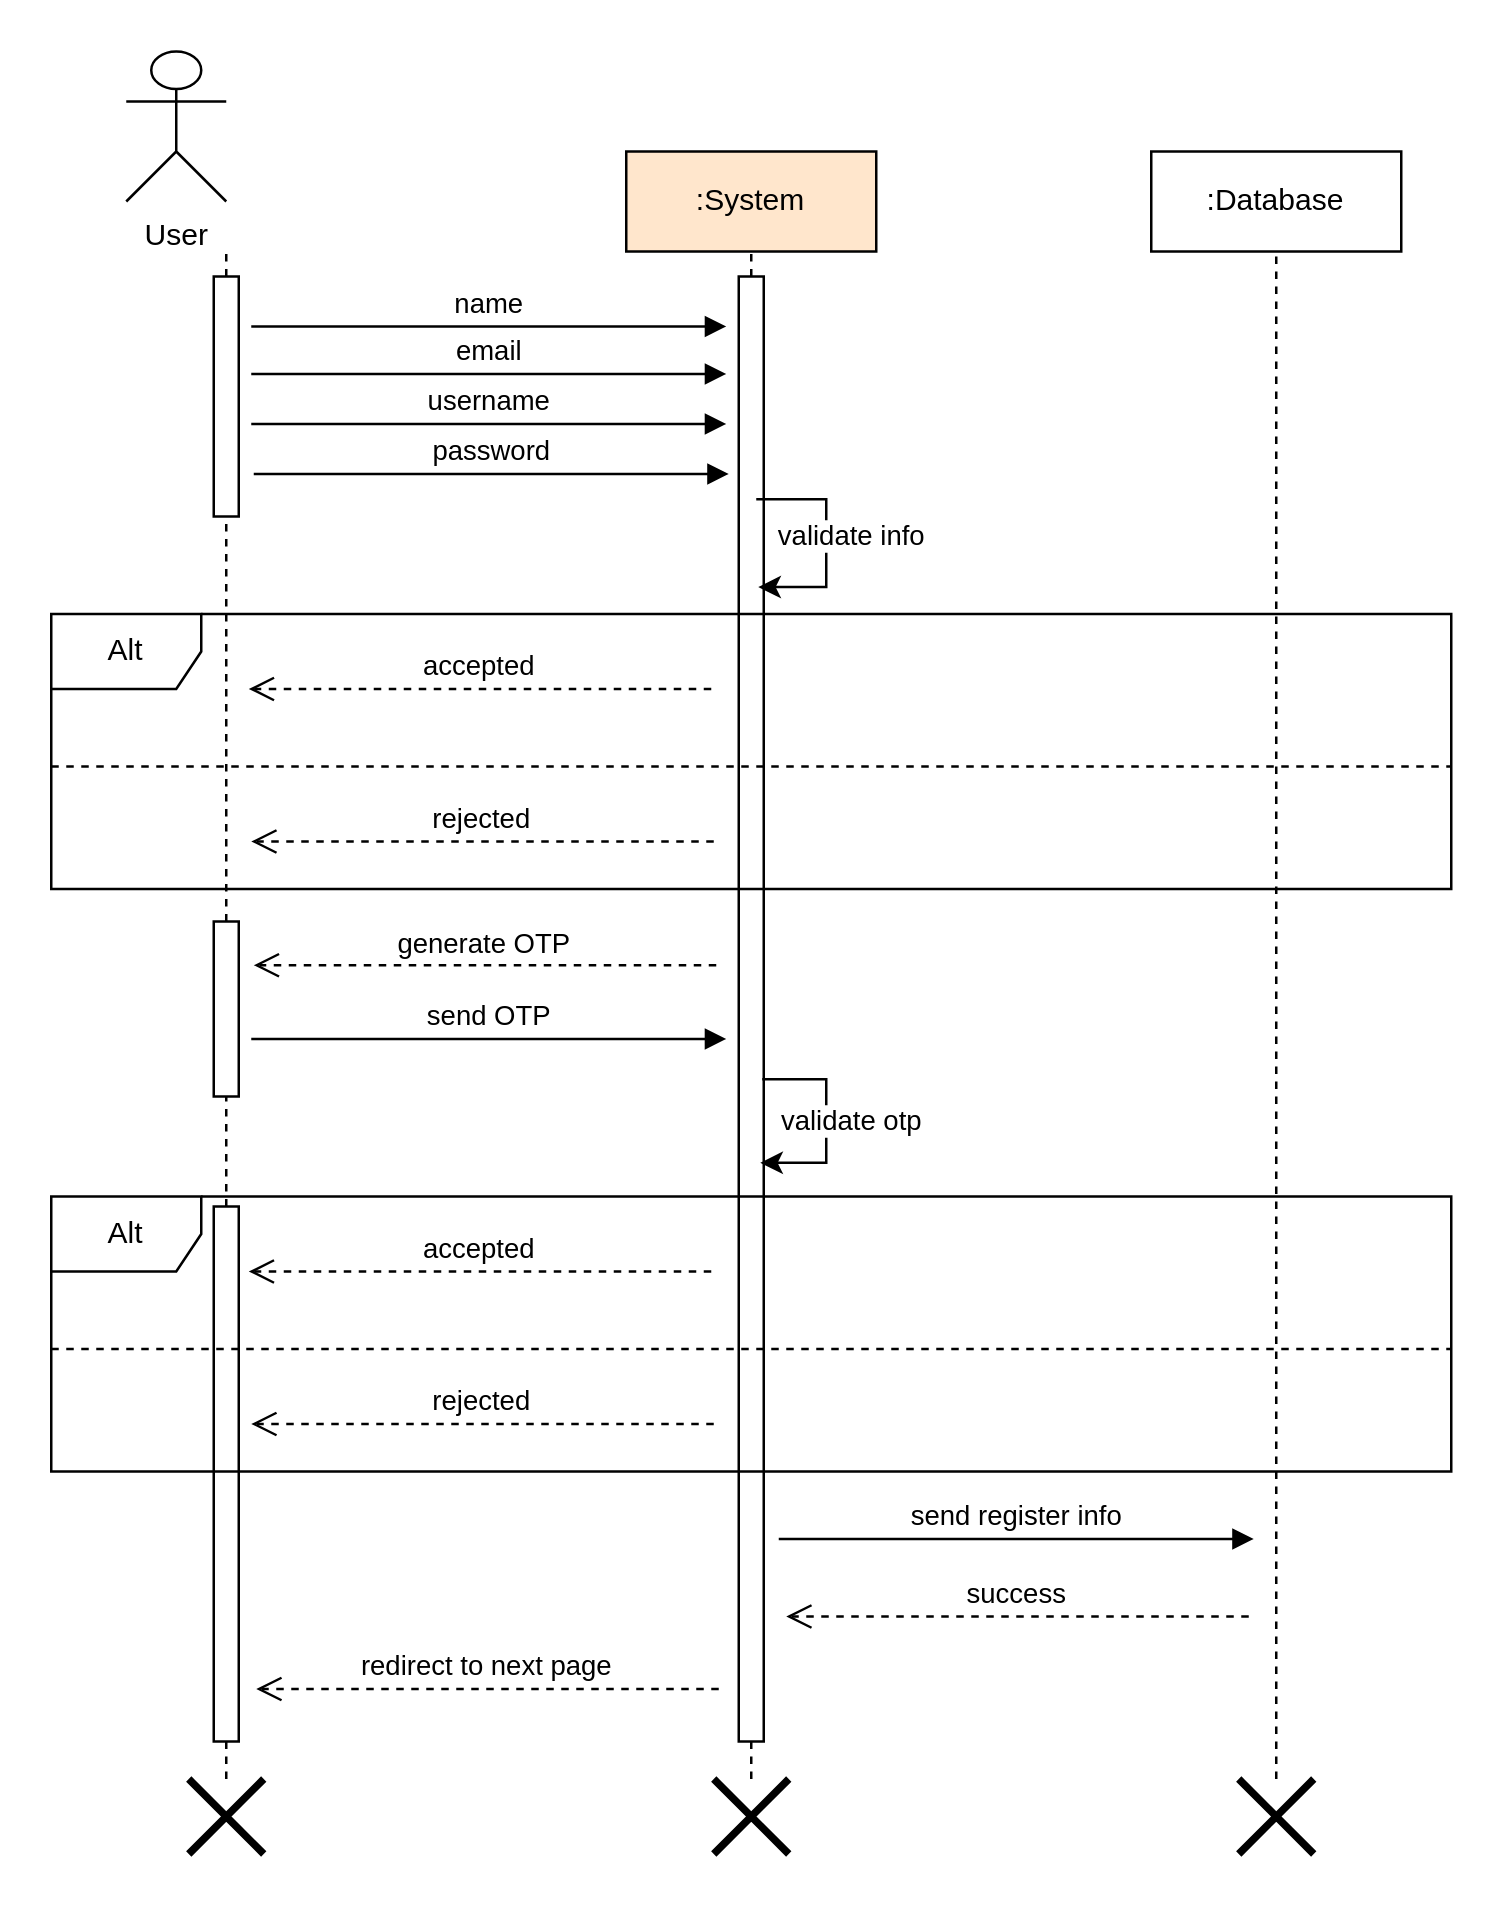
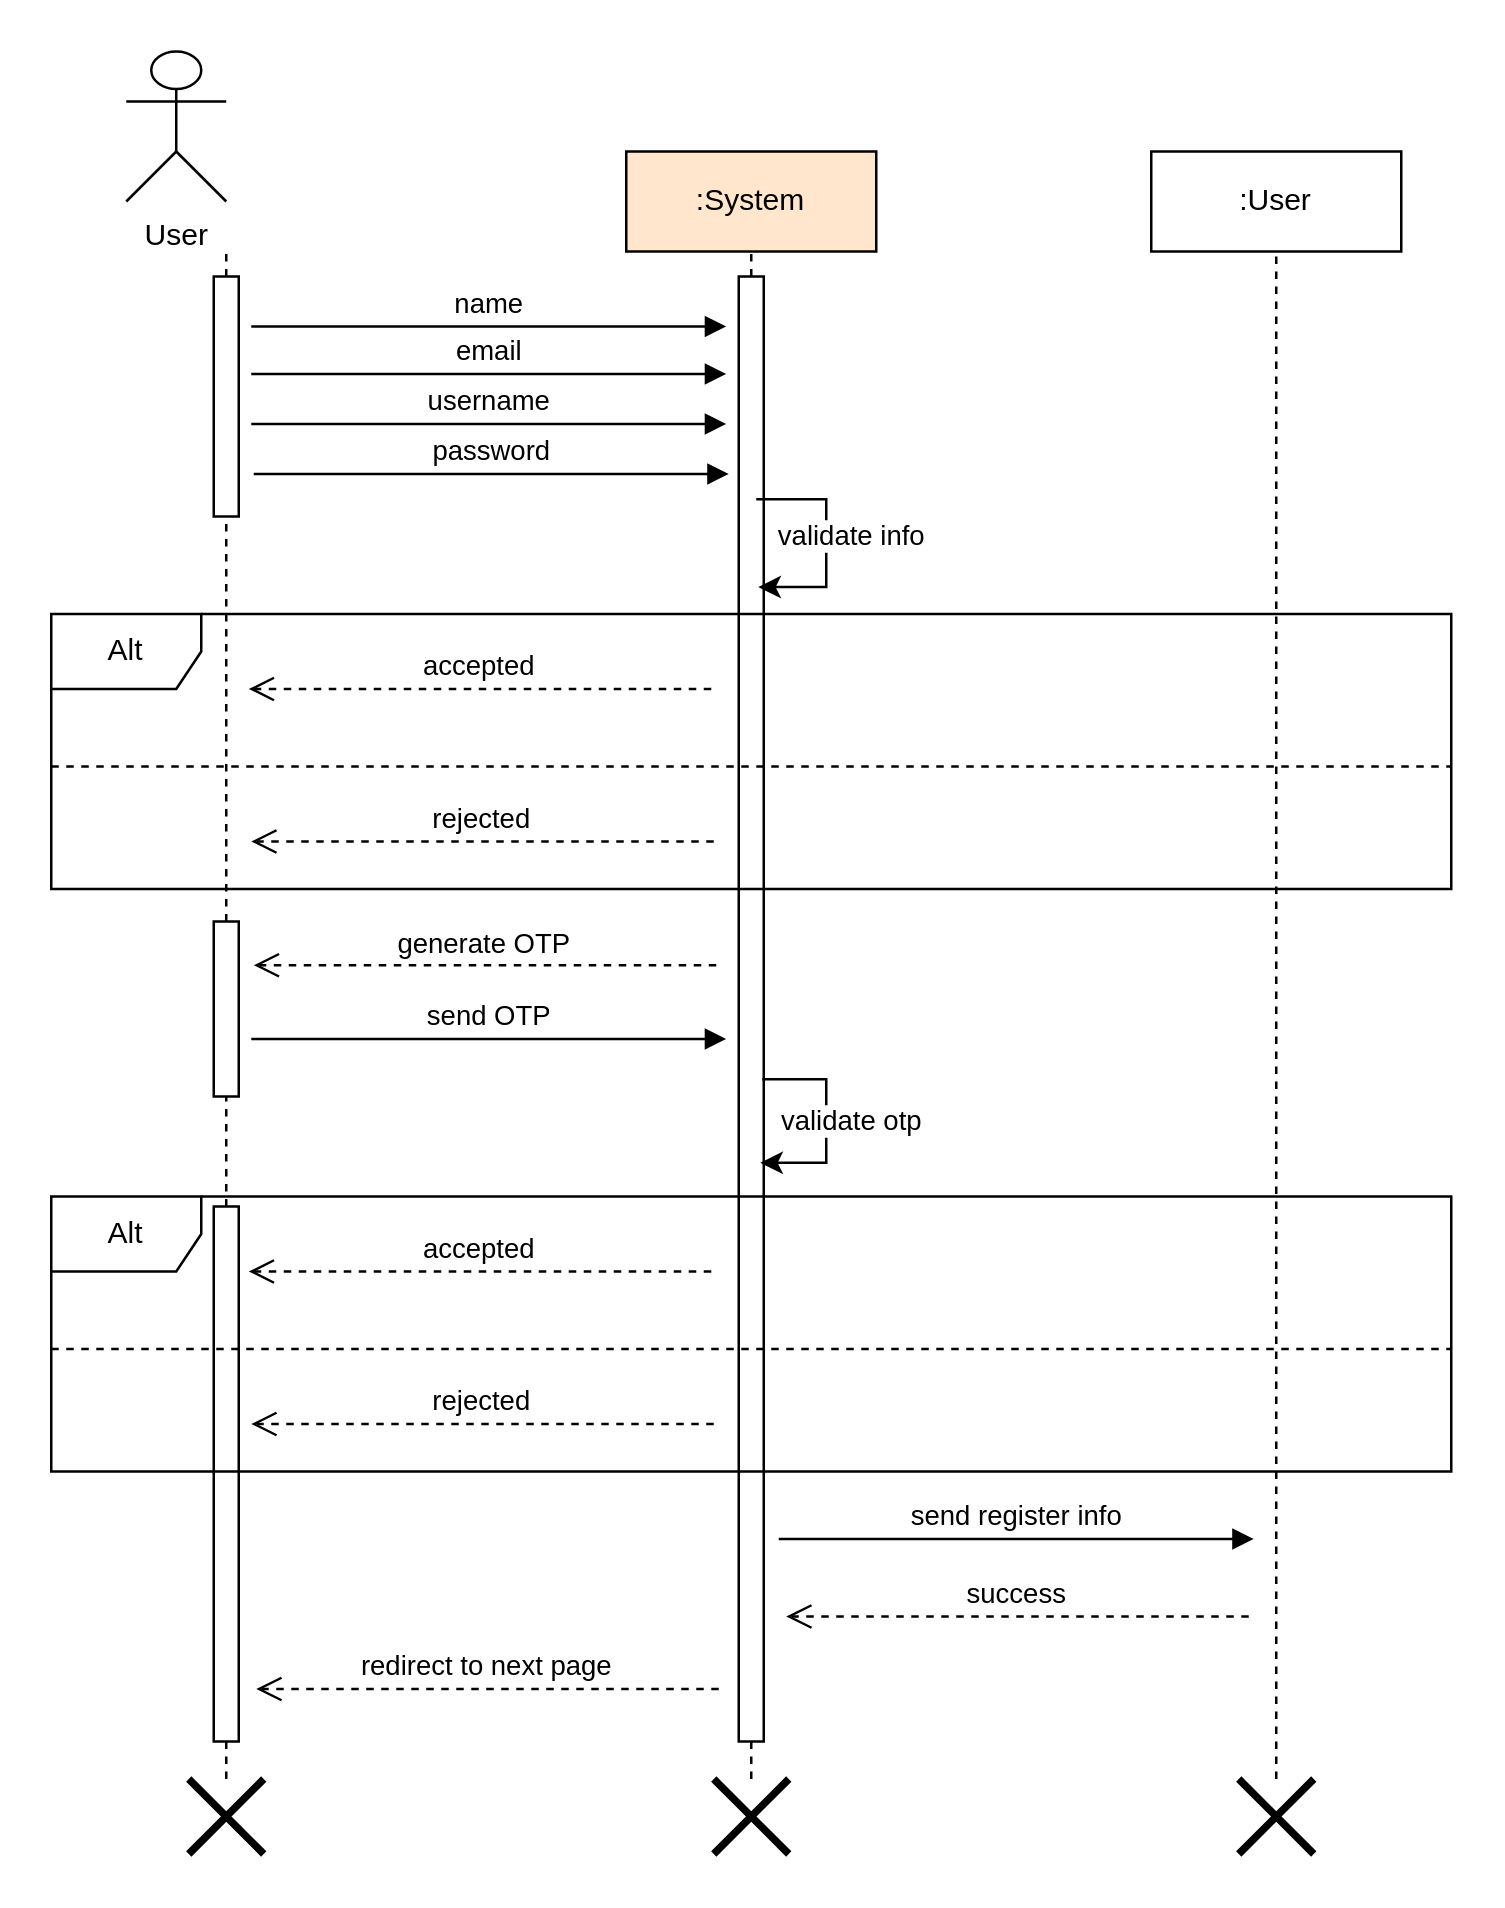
node ":Database": label ":Database" -> ":User"
